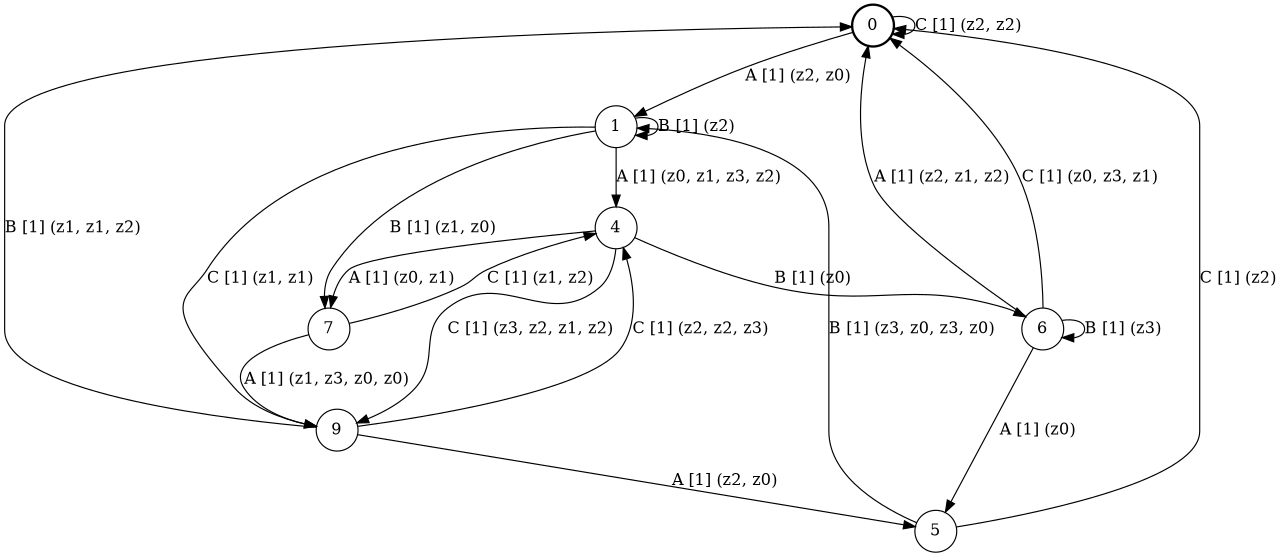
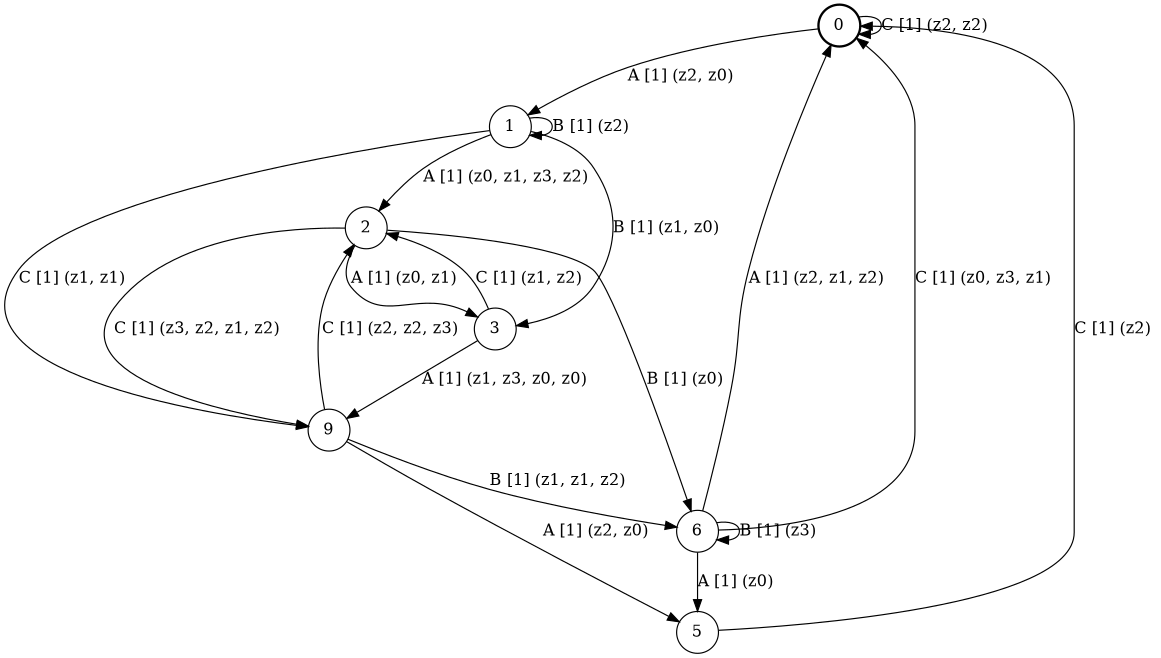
edge "9" -> "0": now "9" -> "6"
node "4": label "4" -> "2"
edge "5" -> "1": removed, label "B [1] (z3, z0, z3, z0)"
node "7": label "7" -> "3"
